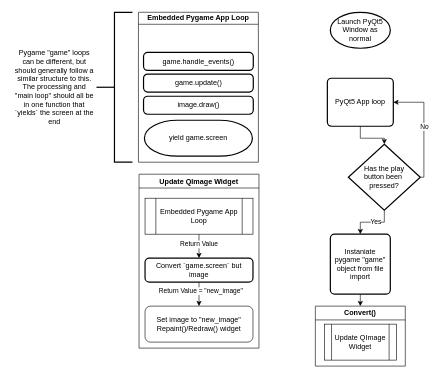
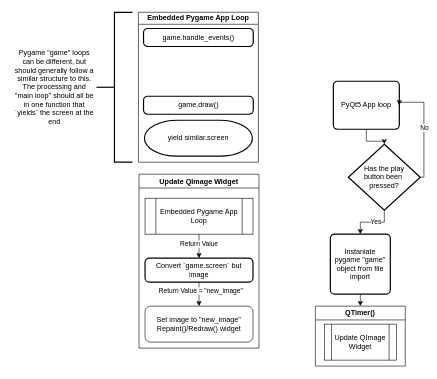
node "Launch PyQt5 Window as normal": removed
node "game.handle_events()": moved (198, 62) -> (198, 38)
node "game.update()": removed
node "PyQt5 App loop": moved (360, 102) -> (366, 105)
node "image.draw()": label "image.draw()" -> "game.draw()"
node "yield game.screen": label "yield game.screen" -> "yield similar.screen"
node "Convert()": label "Convert()" -> "QTimer()"
